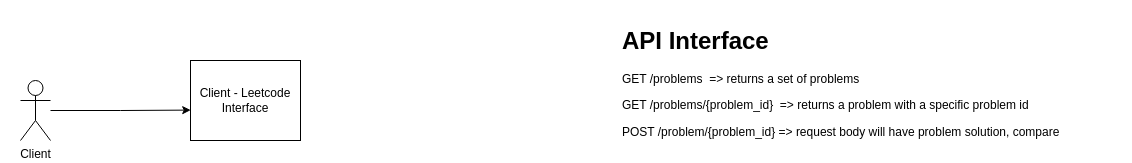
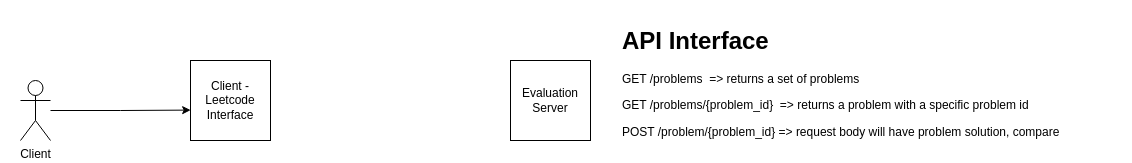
node "Client - Leetcode Interface": size 110x80 -> 80x80
node "Evaluation Server": added
